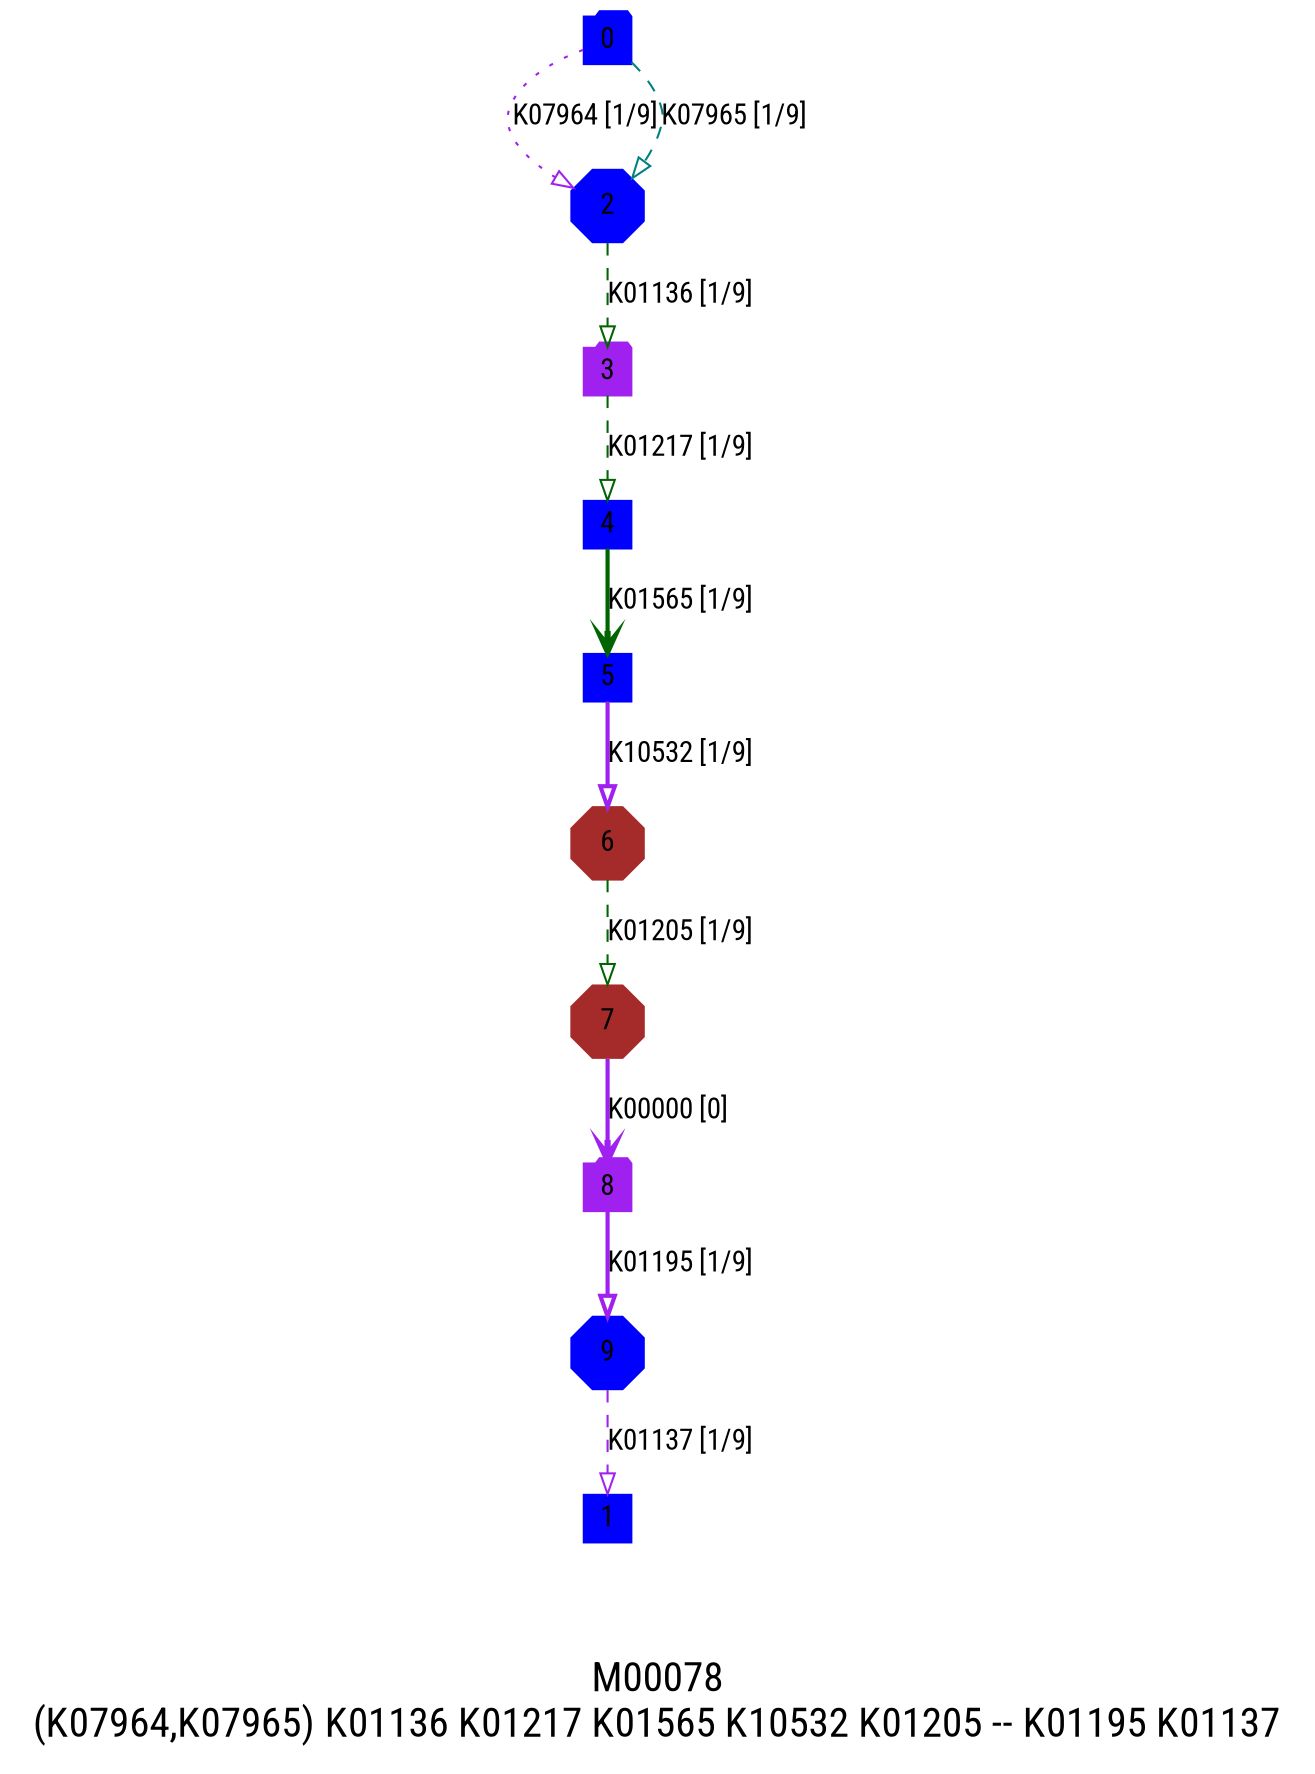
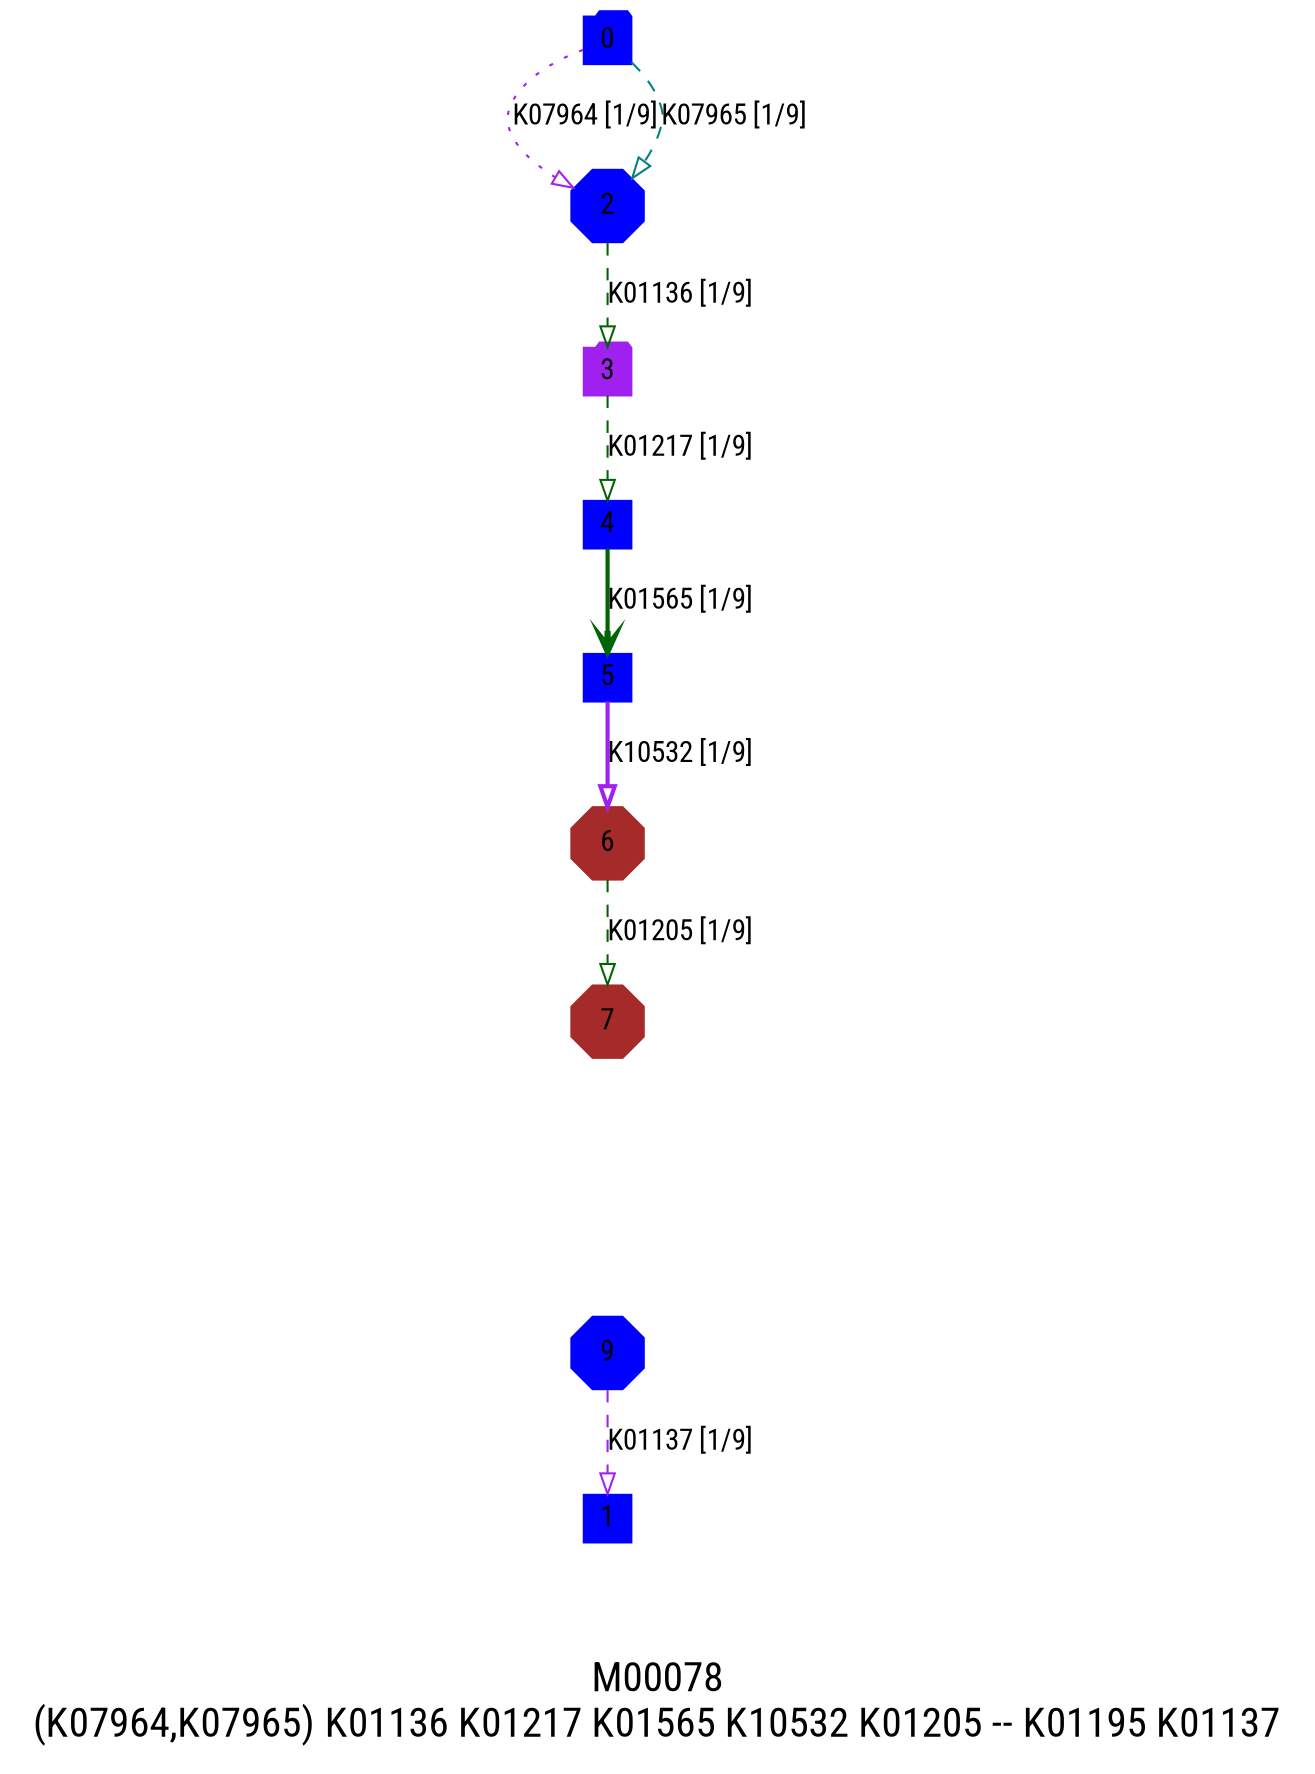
node "8": removed
